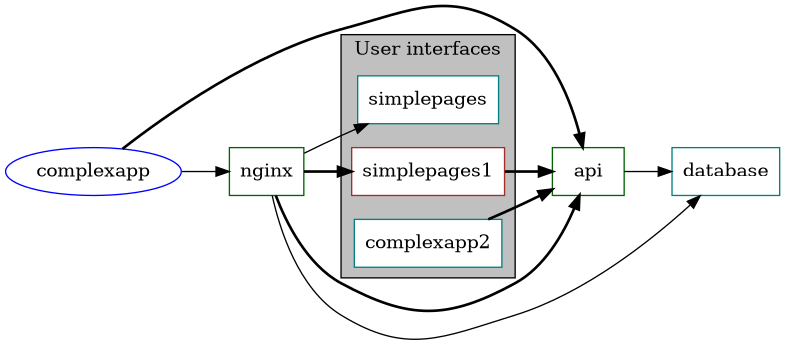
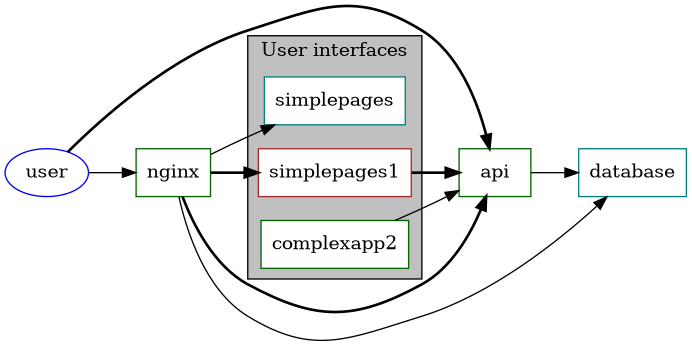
node "complexapp": label "complexapp" -> "user"
edge "complexapp2" -> "api": style bold -> solid
node "complexapp2": color teal -> darkgreen
